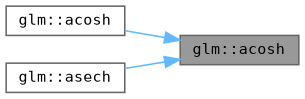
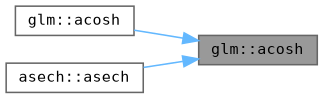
node "glm::asech": label "glm::asech" -> "asech::asech"
